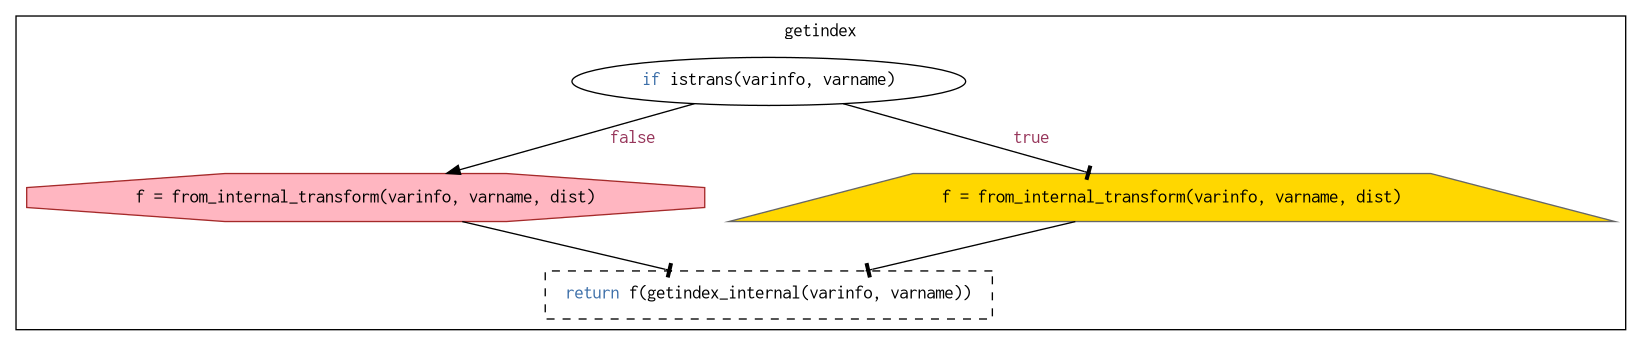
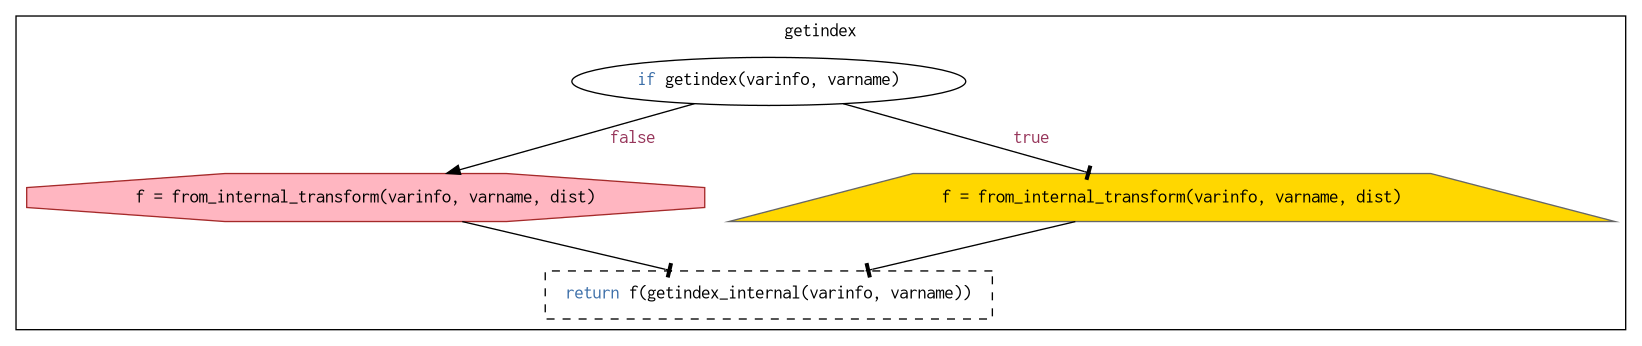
node "if": text "istrans(varinfo, varname)" -> "getindex(varinfo, varname)"
